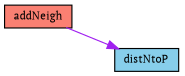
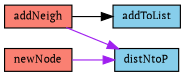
node "addToList": added
node "newNode": added
